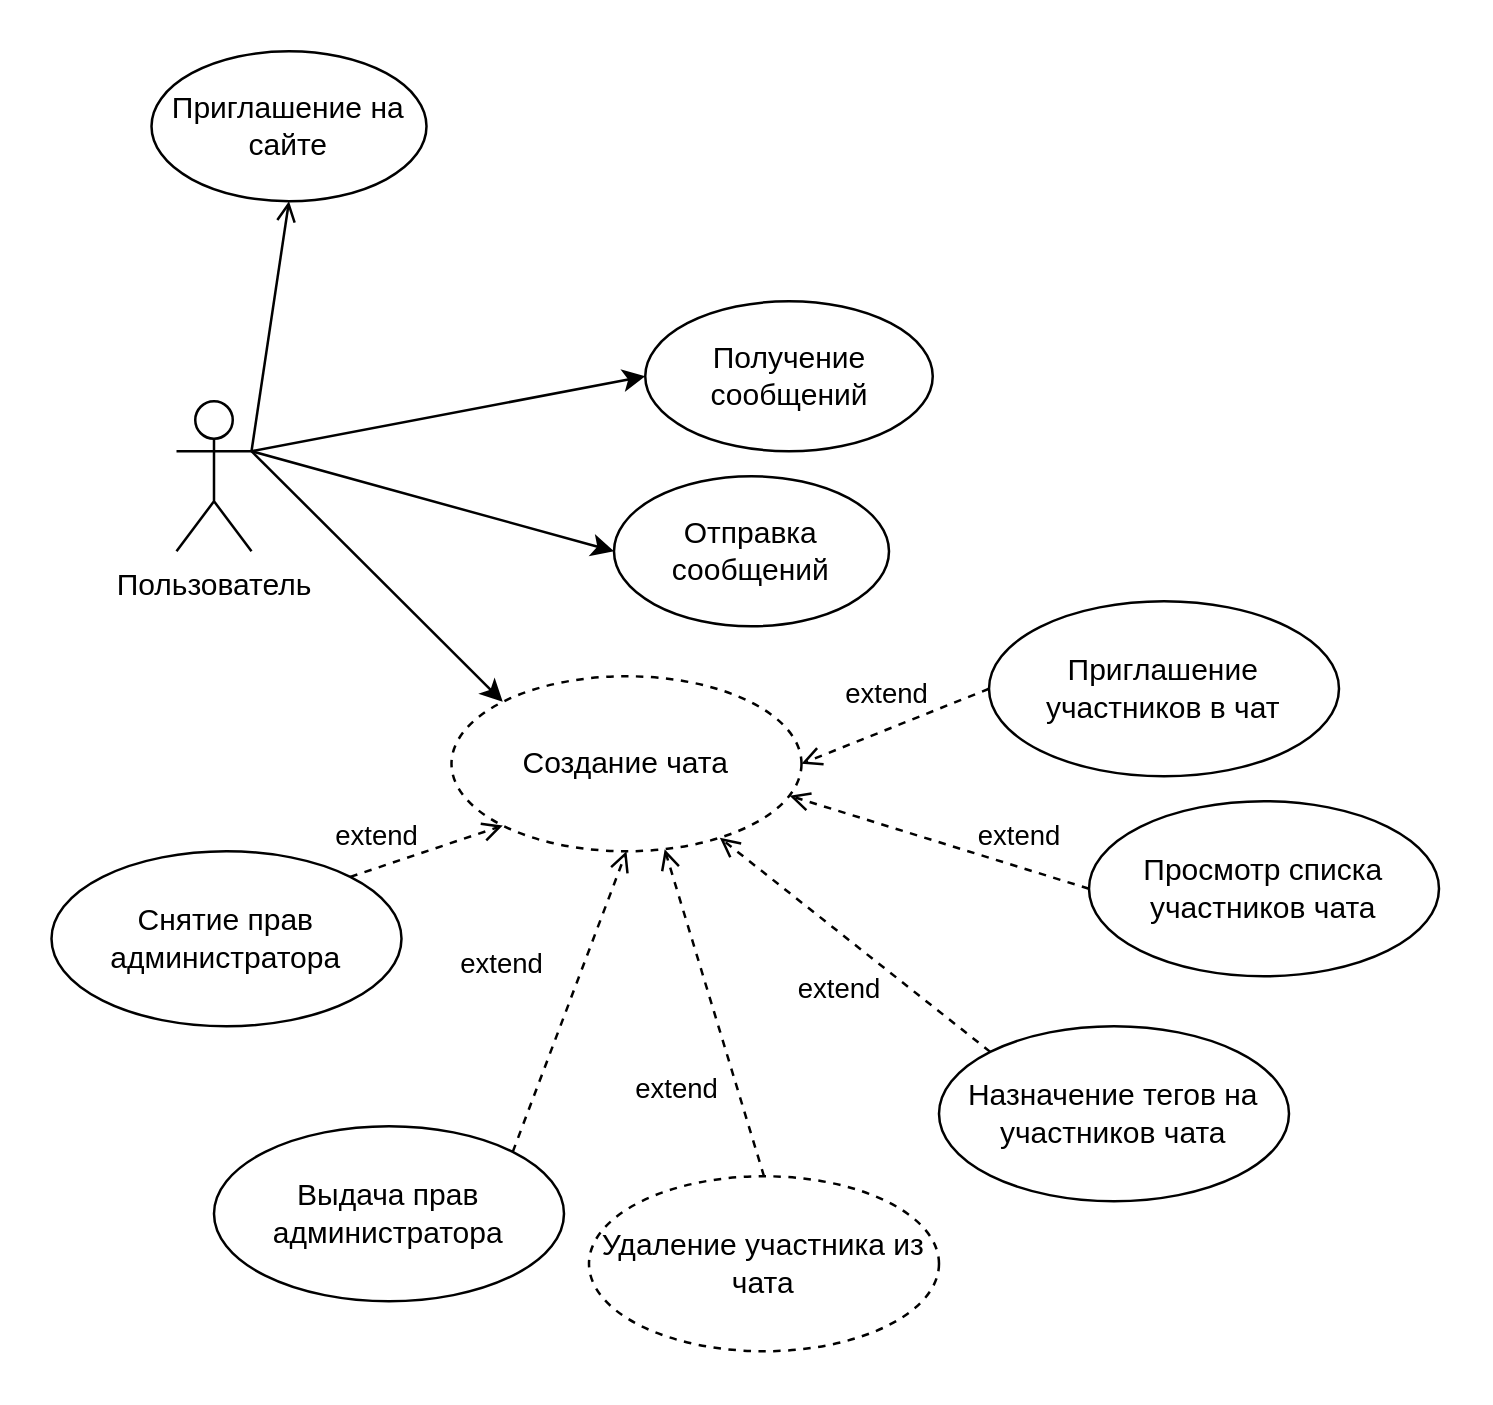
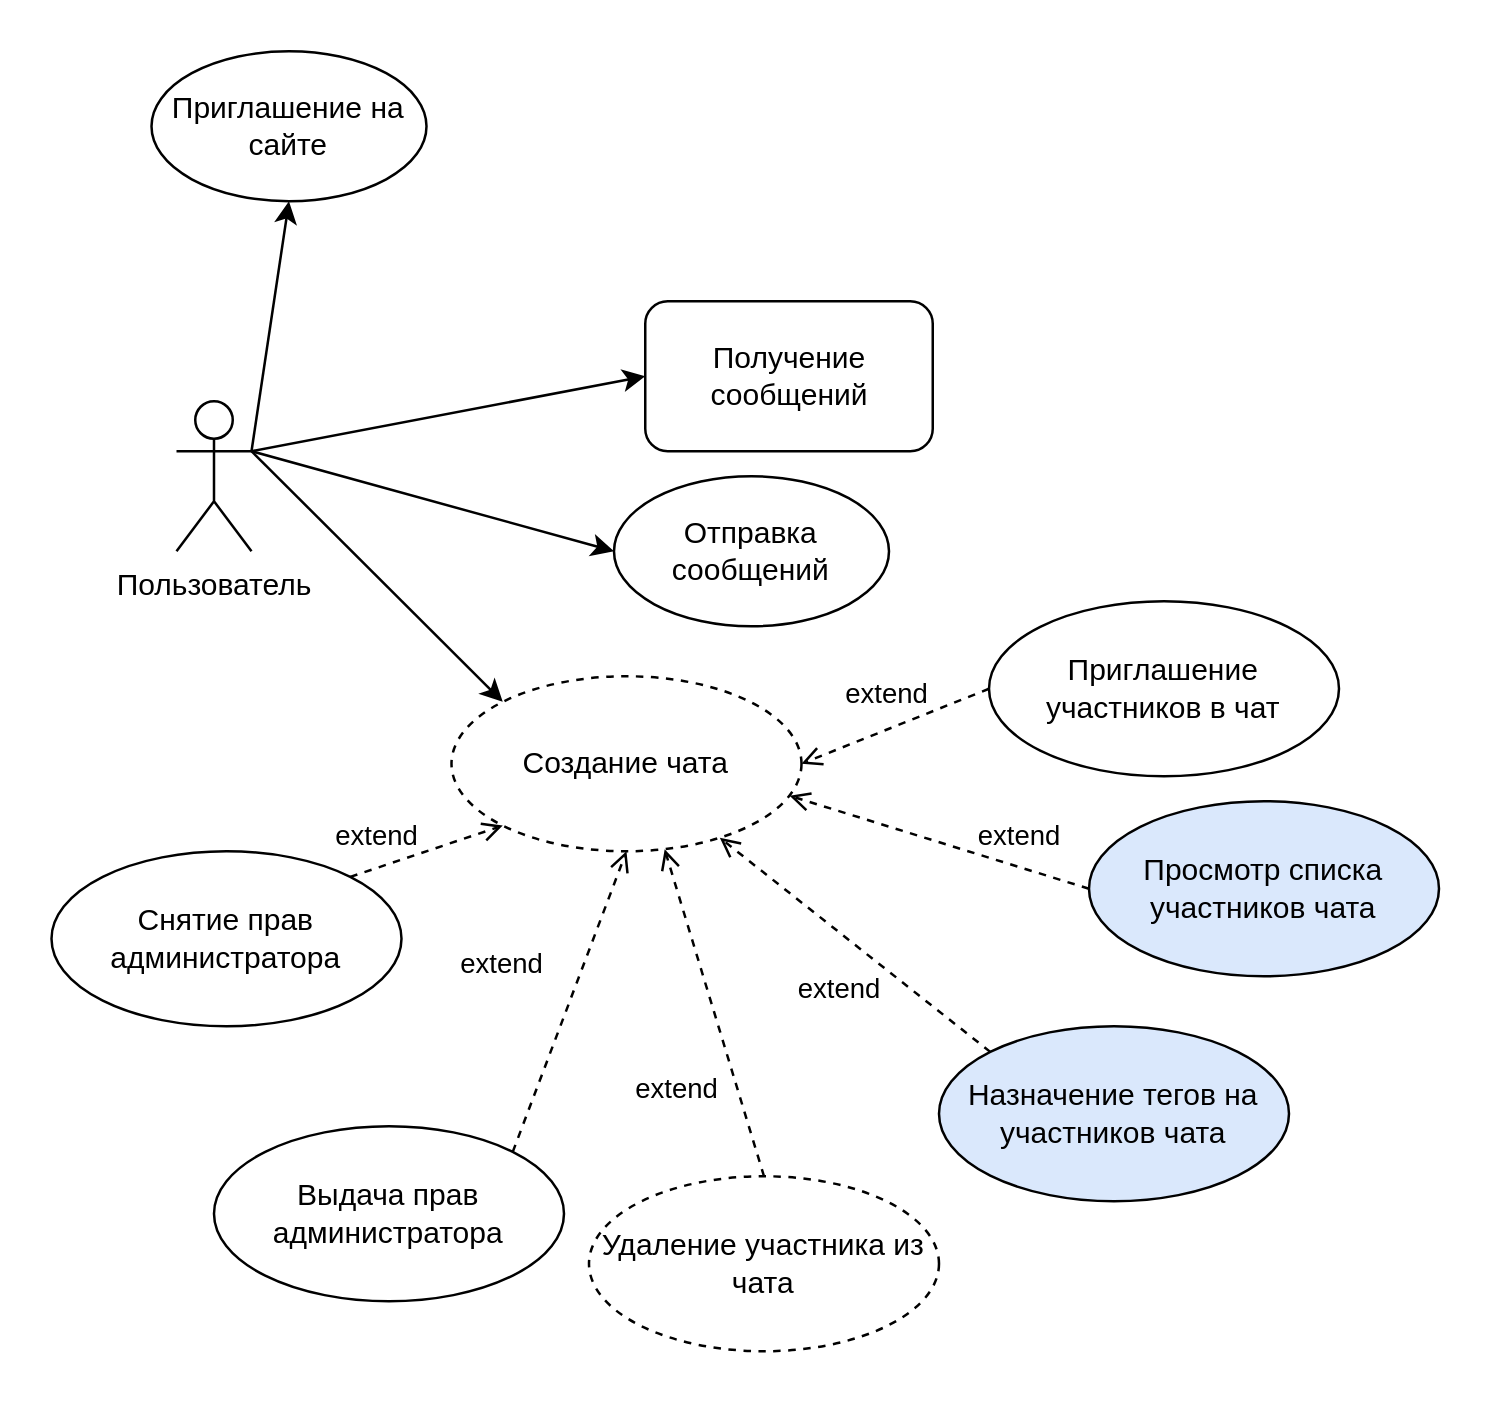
edge "Пользователь" -> "Приглашение на сайте": arrowhead open -> classic
node "Получение сообщений": shape ellipse -> rounded rectangle
node "Просмотр списка участников чата": fillcolor #ffffff -> #dae8fc
node "Назначение тегов на участников чата": fillcolor #ffffff -> #dae8fc
